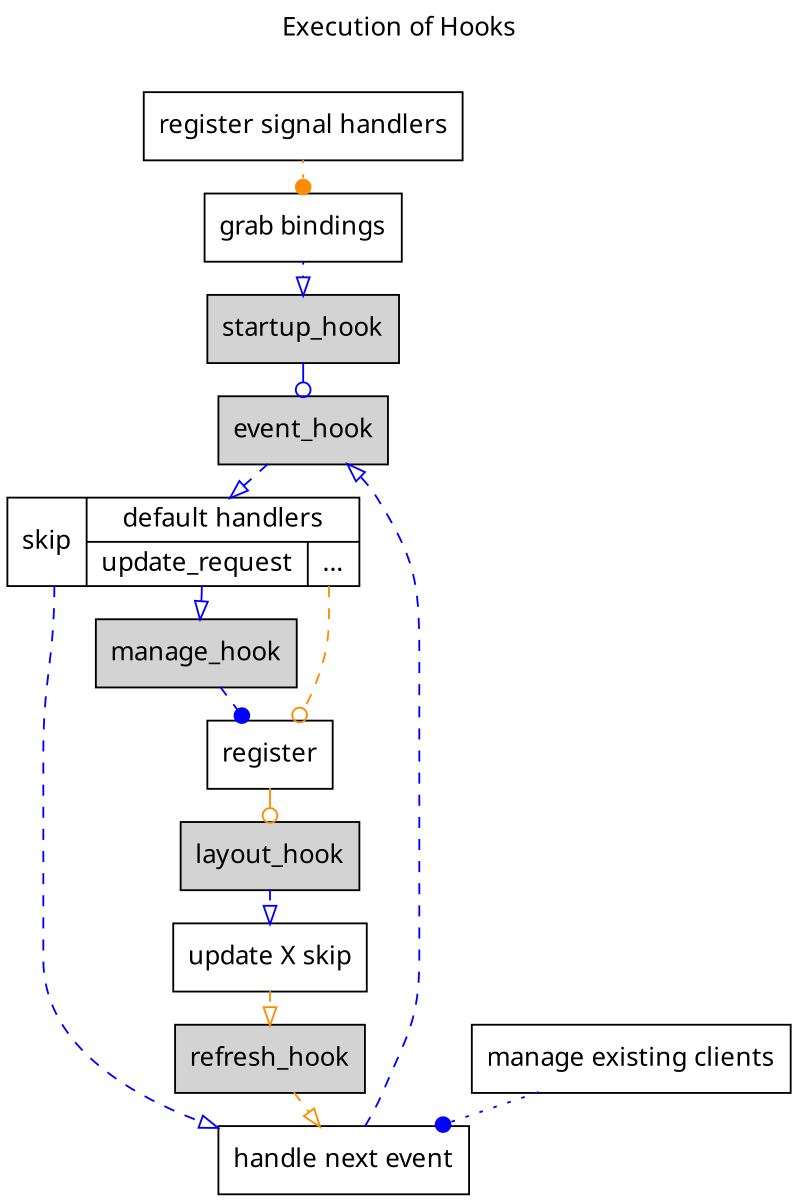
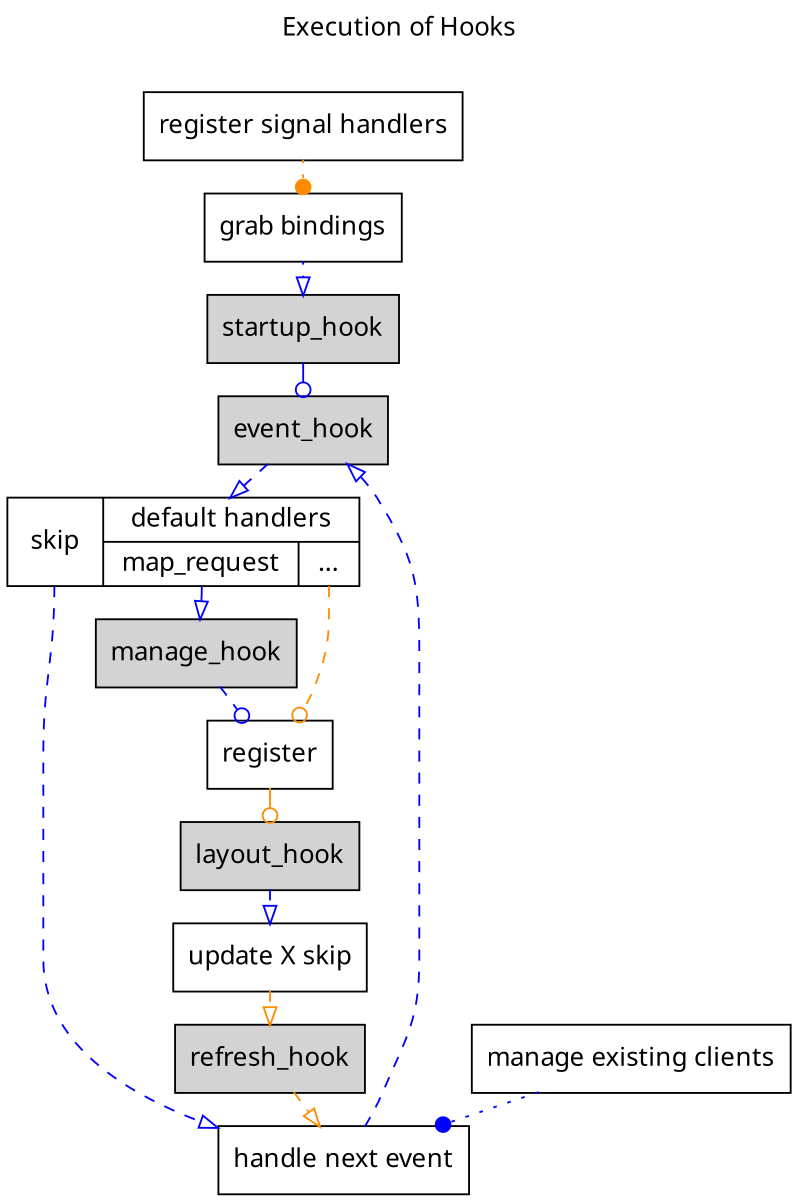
node "skip": text "update_request" -> "map_request"
edge "manage_hook" -> "register": arrowhead dot -> odot
